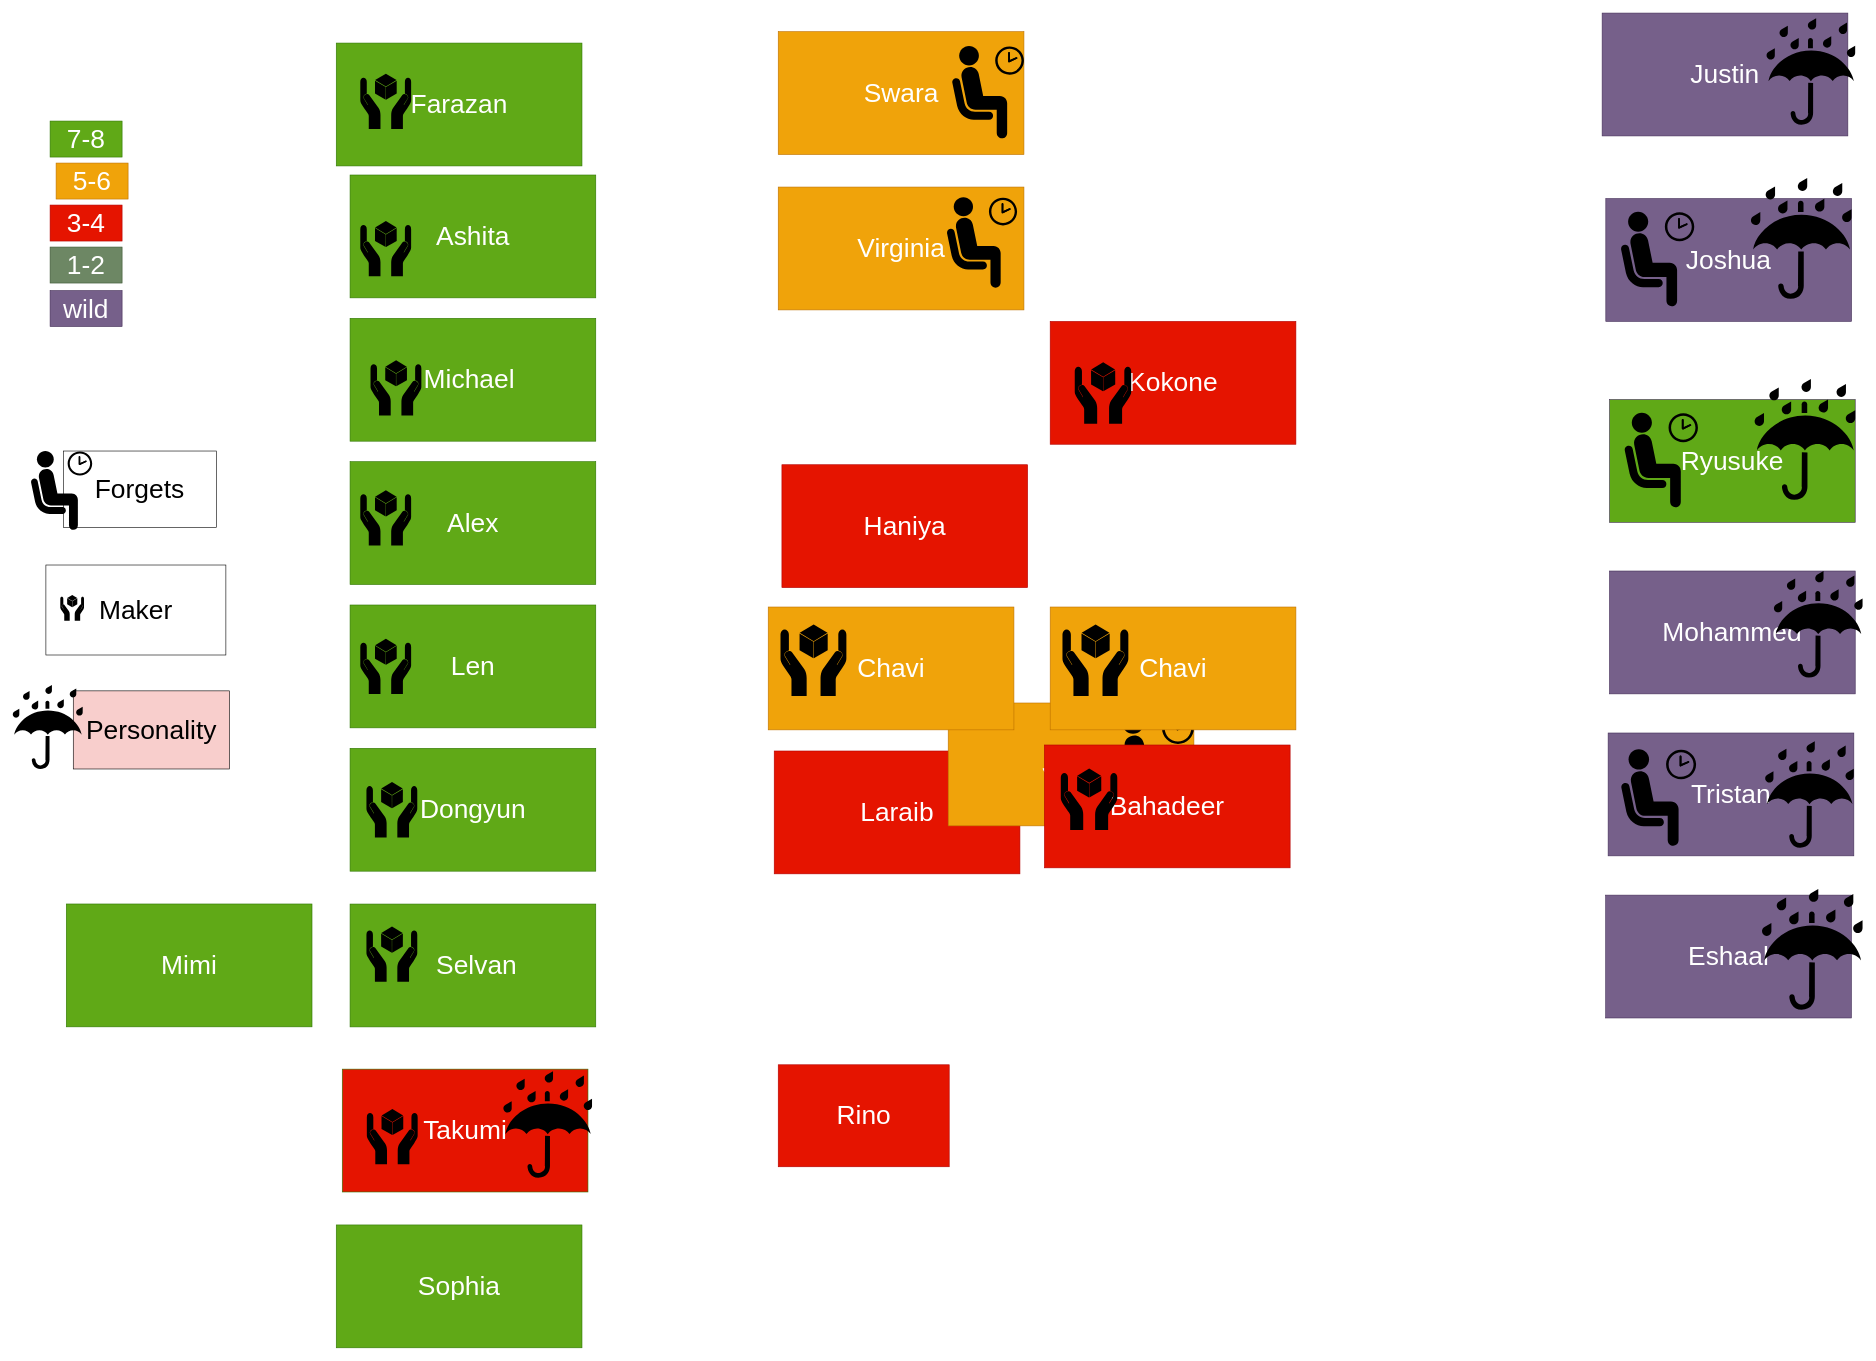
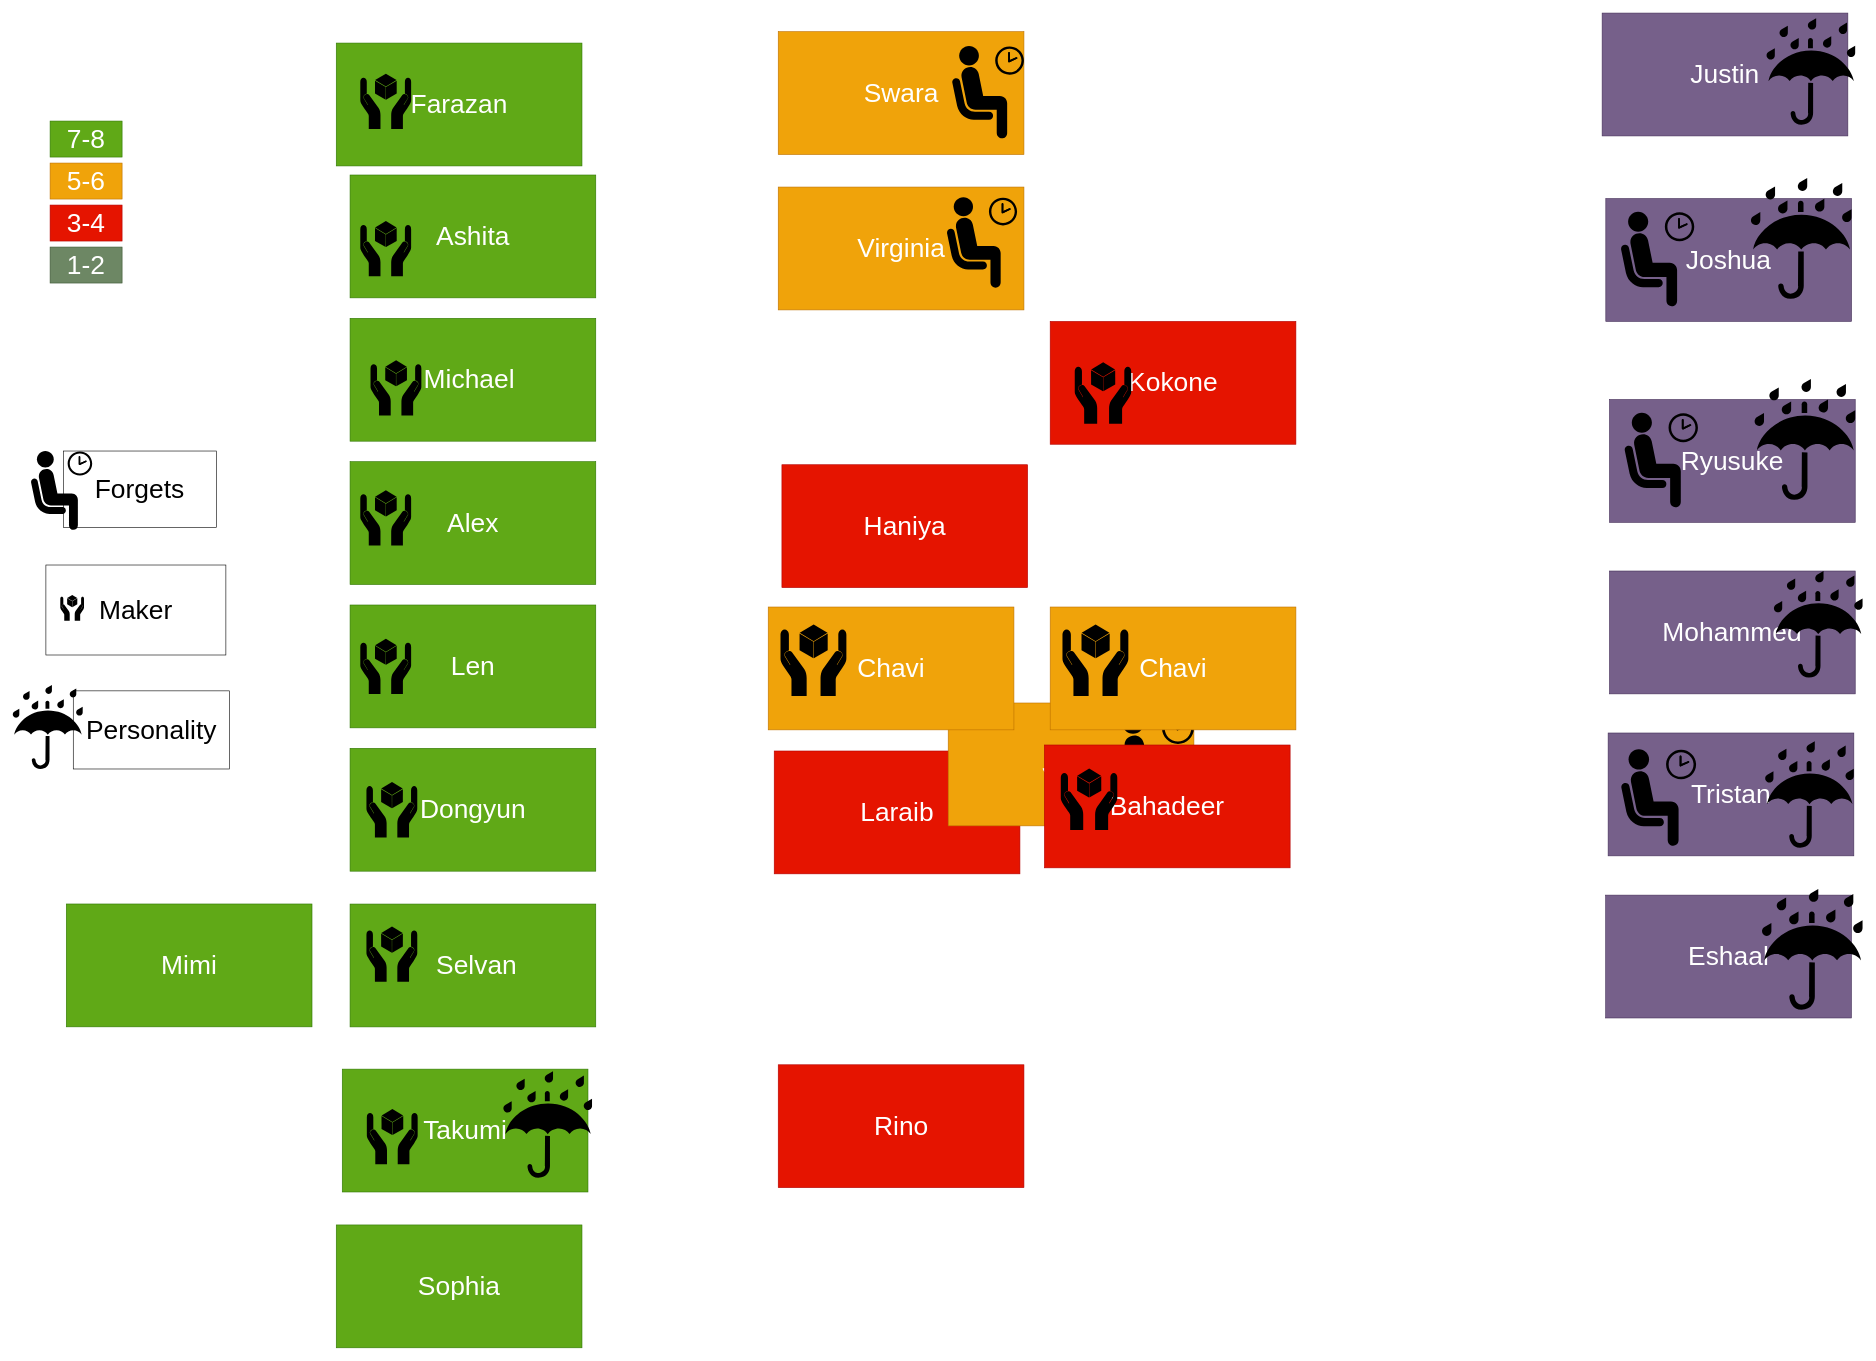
node "5-6": moved (92, 181) -> (86, 181)
node "wild": removed
node "Ryusuke": fillcolor #60a917 -> #76608a
node "Personality": fillcolor #f8cecc -> #ffffff
node "Rino": size 171x102 -> 246x123
node "Takumi": fillcolor #e51400 -> #60a917
